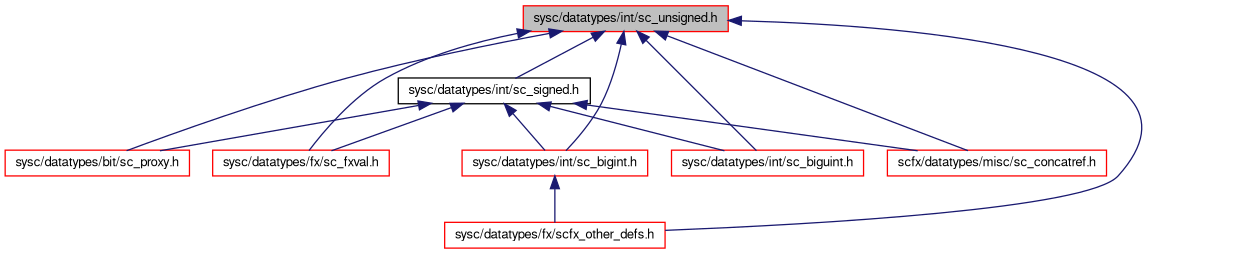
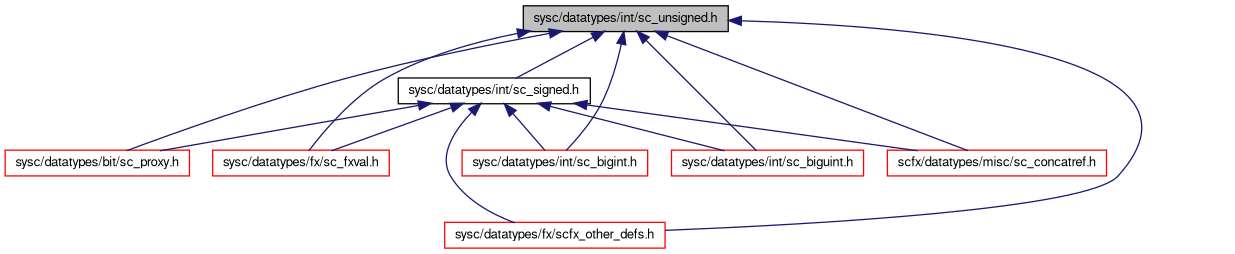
node "sysc/datatypes/int/sc_unsigned.h": color red -> black
edge "sysc/datatypes/fx/scfx_other_defs.h" -> "sysc/datatypes/int/sc_bigint.h": now "sysc/datatypes/fx/scfx_other_defs.h" -> "sysc/datatypes/int/sc_signed.h"
